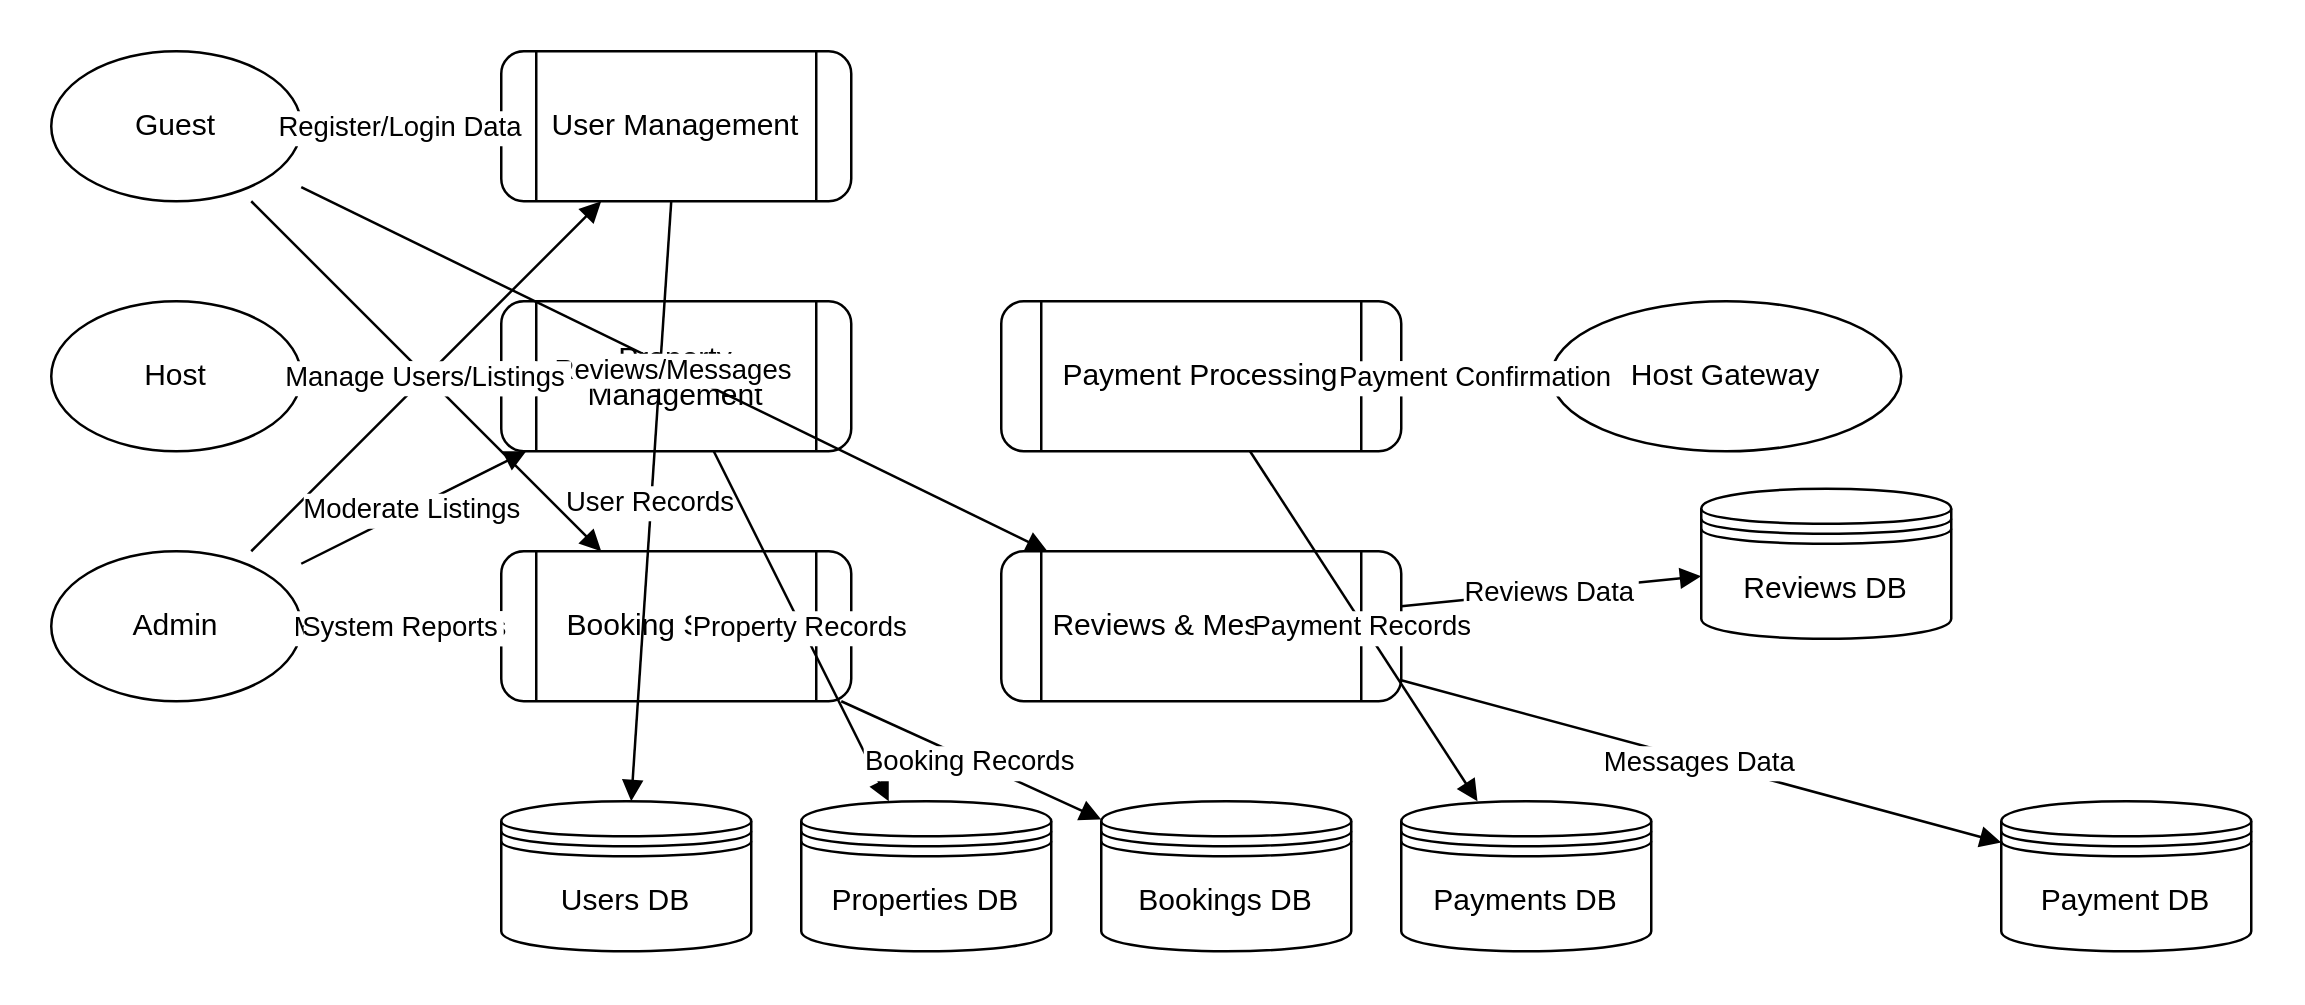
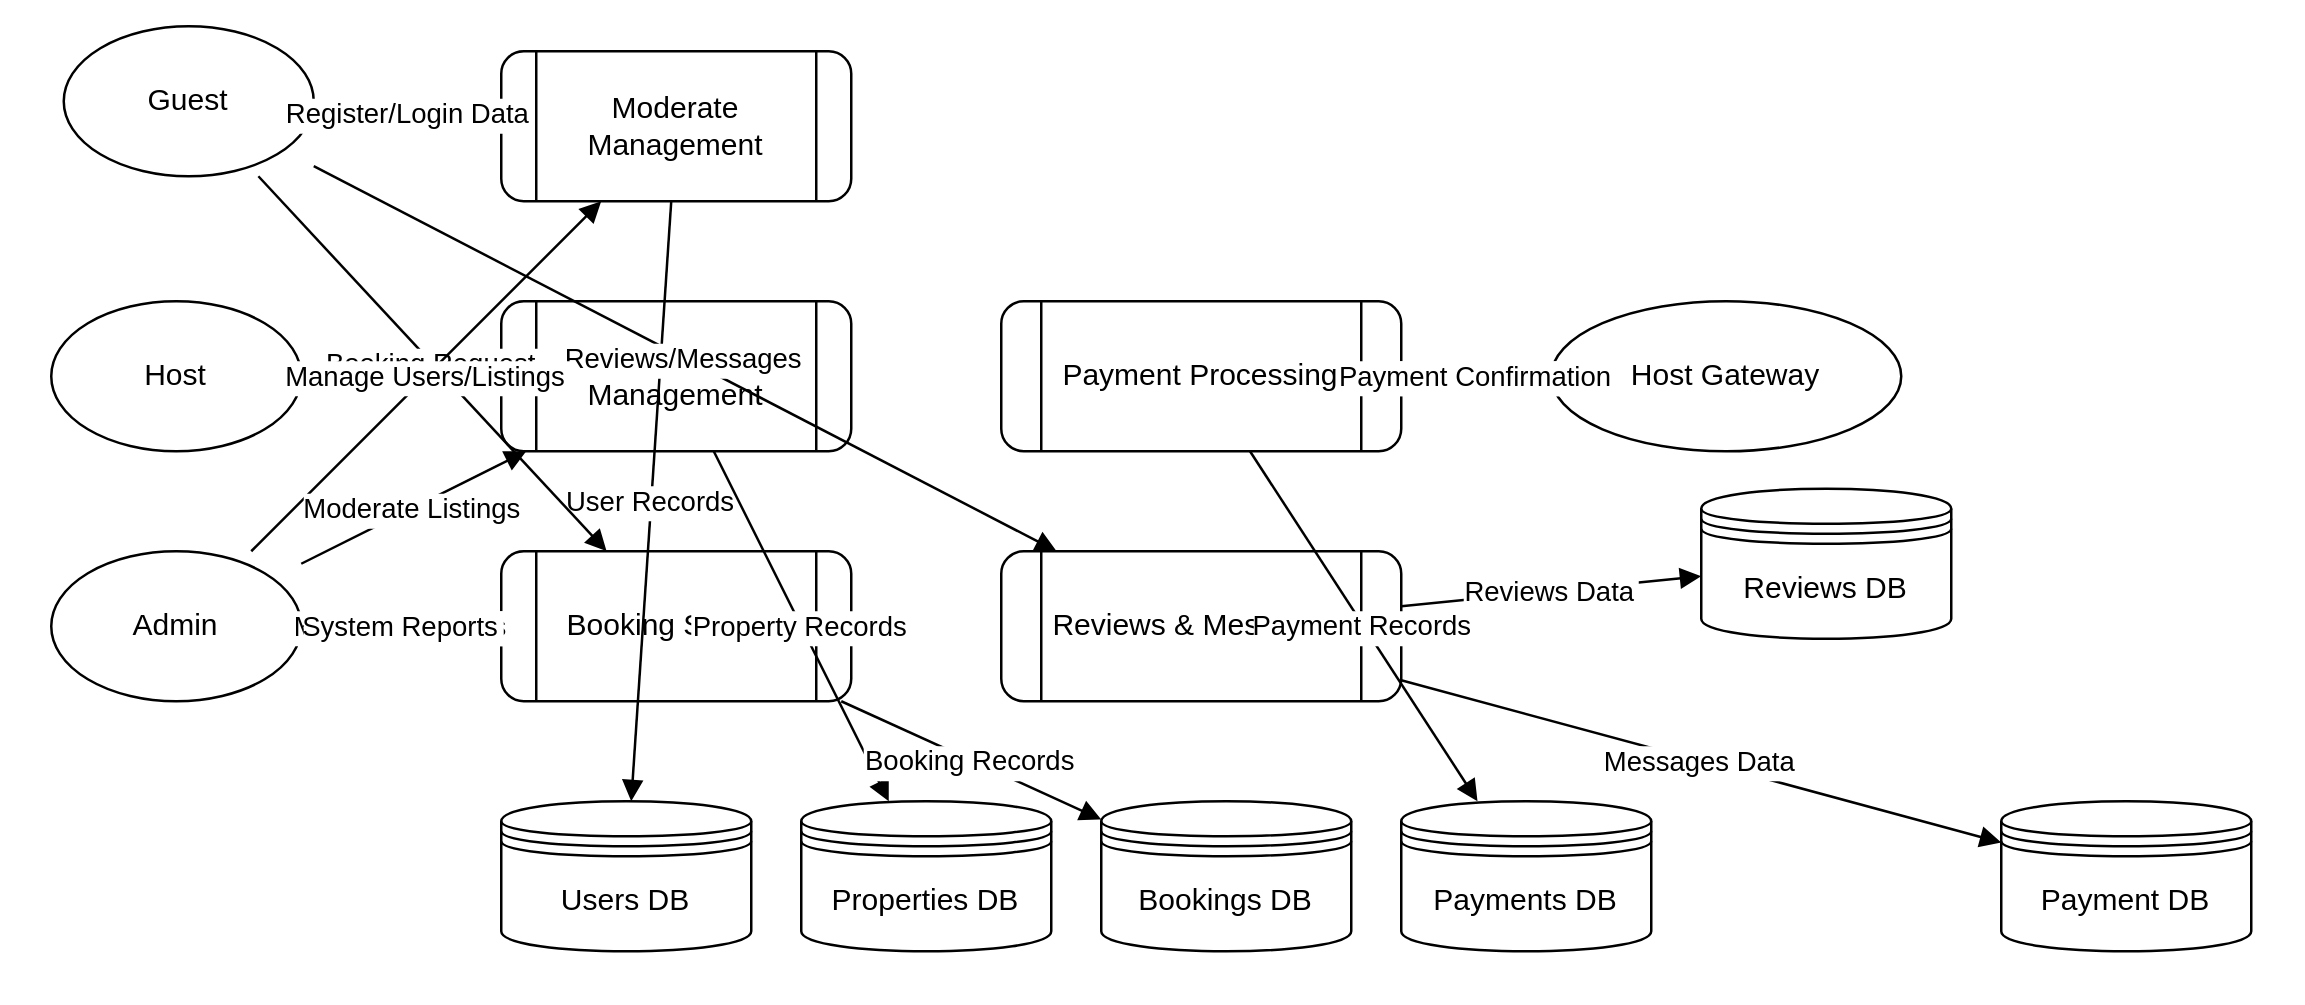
node "Guest": moved (176, 126) -> (189, 101)
node "User Management": label "User Management" -> "Moderate Management"
